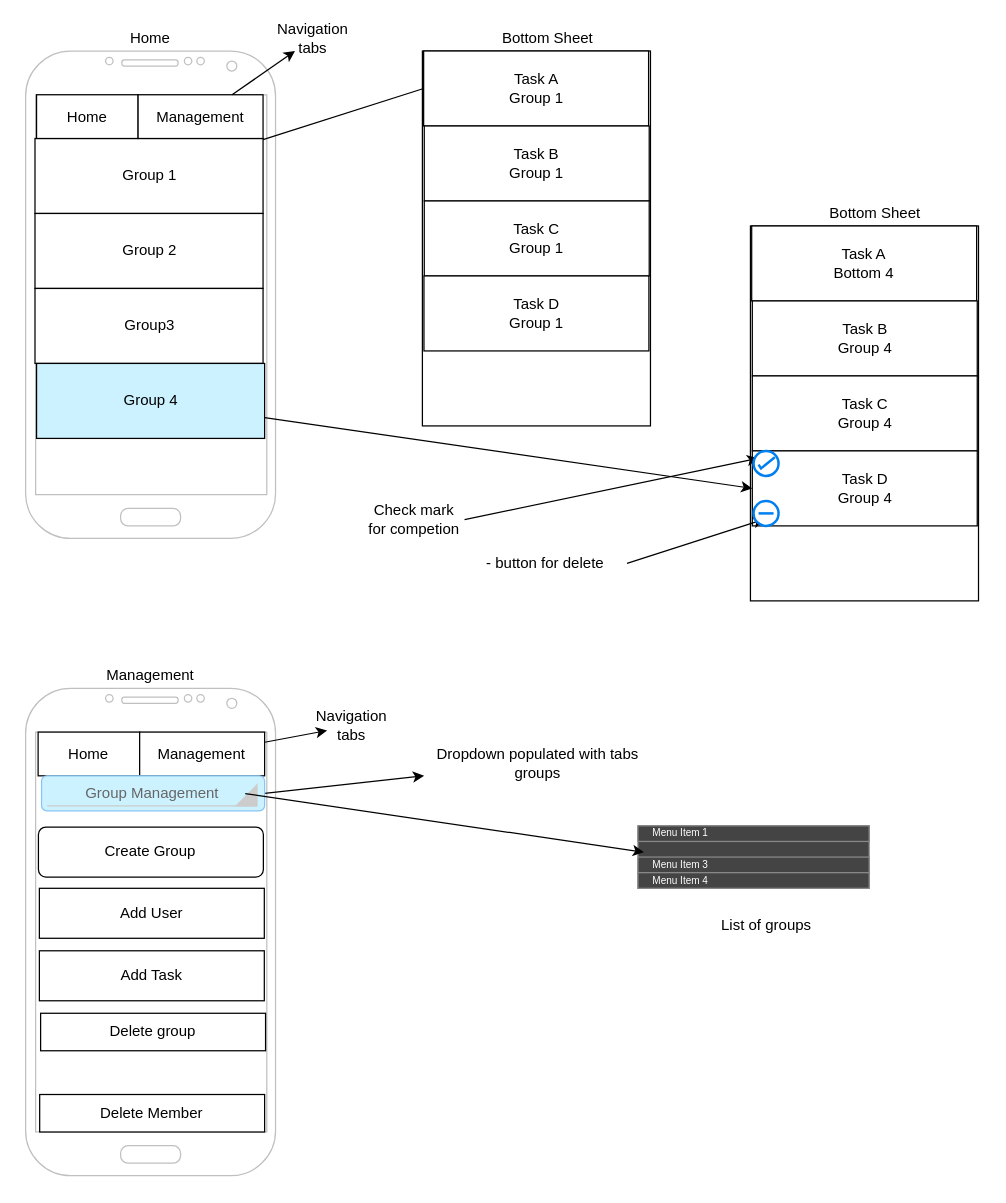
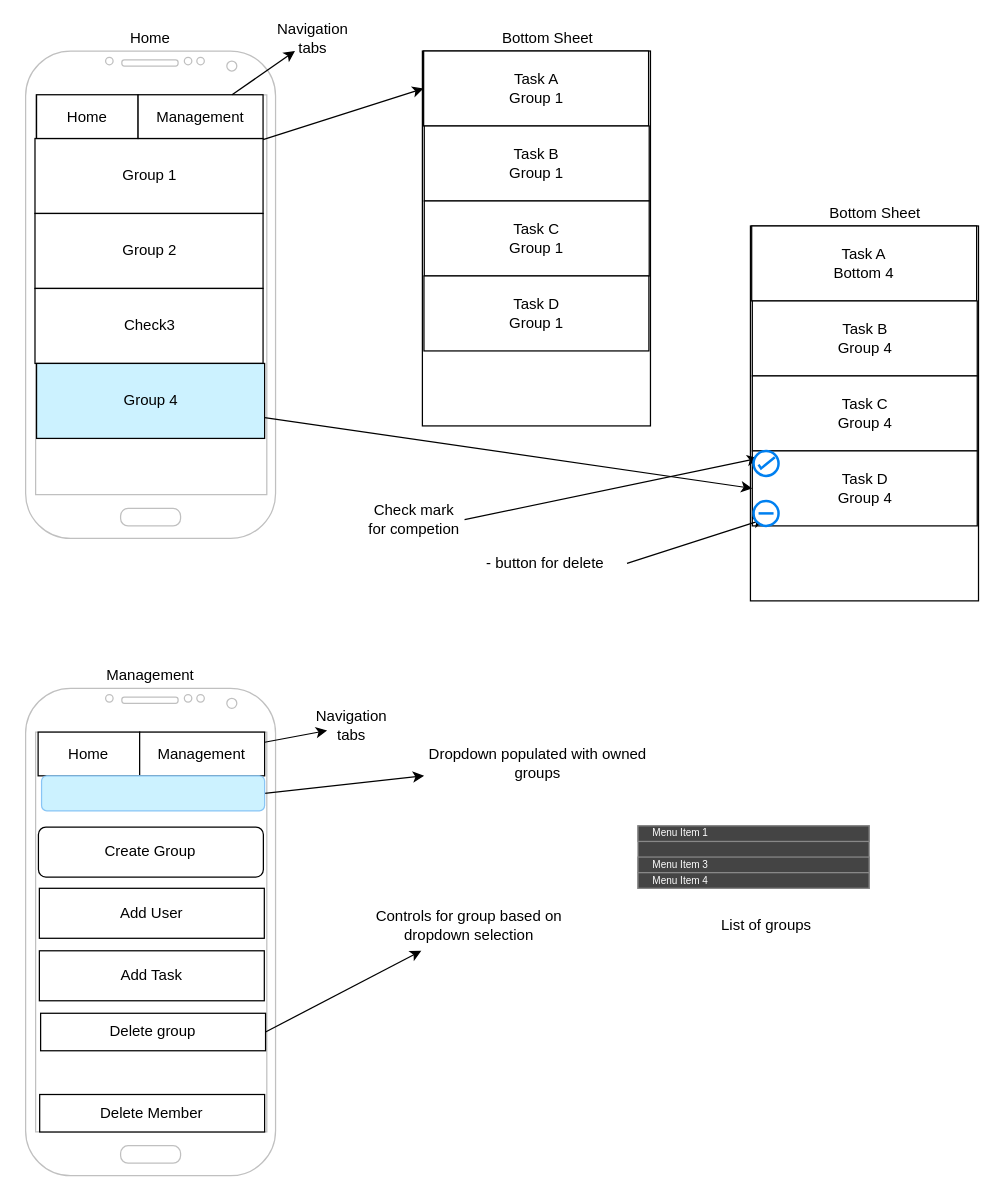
edge "Task A Group 1" -- "Group 1": arrowhead none -> classic
node "Group3": label "Group3" -> "Check3"
node "Dropdown populated with tabs groups": label "Dropdown populated with tabs groups" -> "Dropdown populated with owned groups"
node "Group Management": removed
edge "Group Management" -> "Menu Item 3": removed
node "Controls for group based on dropdown selection": added
edge "Delete group" -> "Controls for group based on dropdown selection": added
